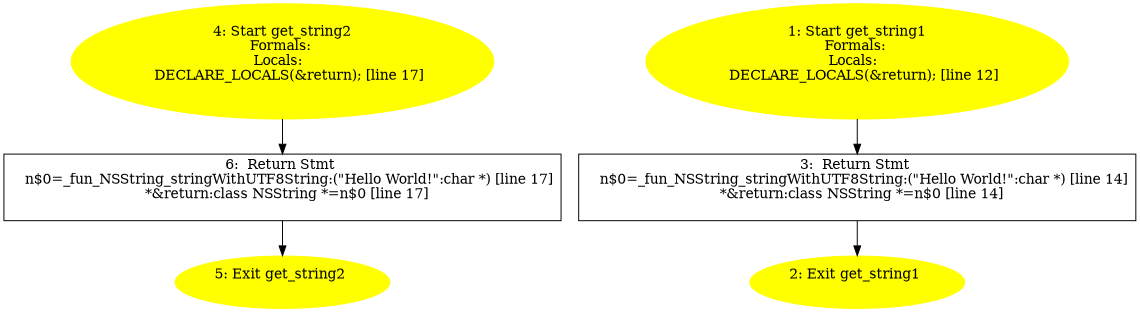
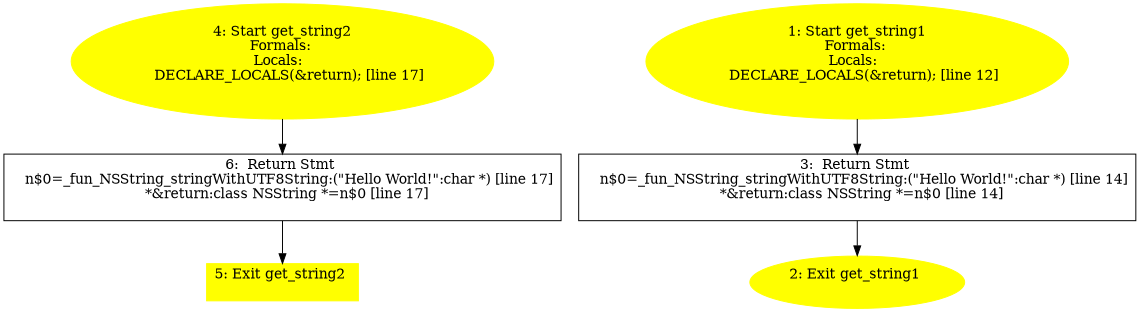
node "5: Exit get_string2": shape ellipse -> box
